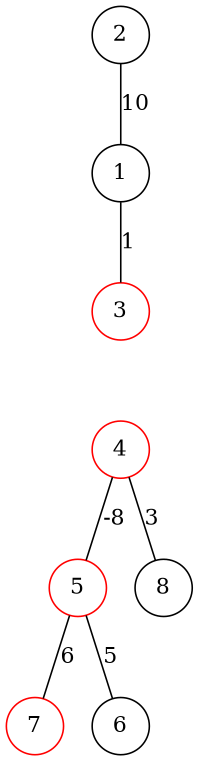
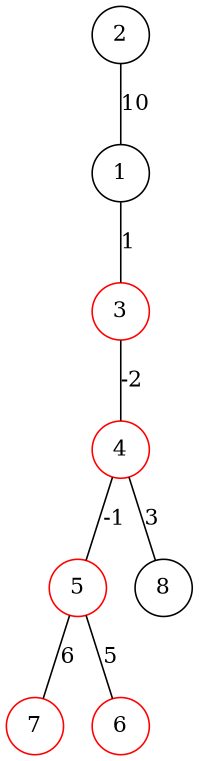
edge "3" -- "4": added, label "-2"
edge "4" -- "5": label "-8" -> "-1"
node "6": color black -> red
